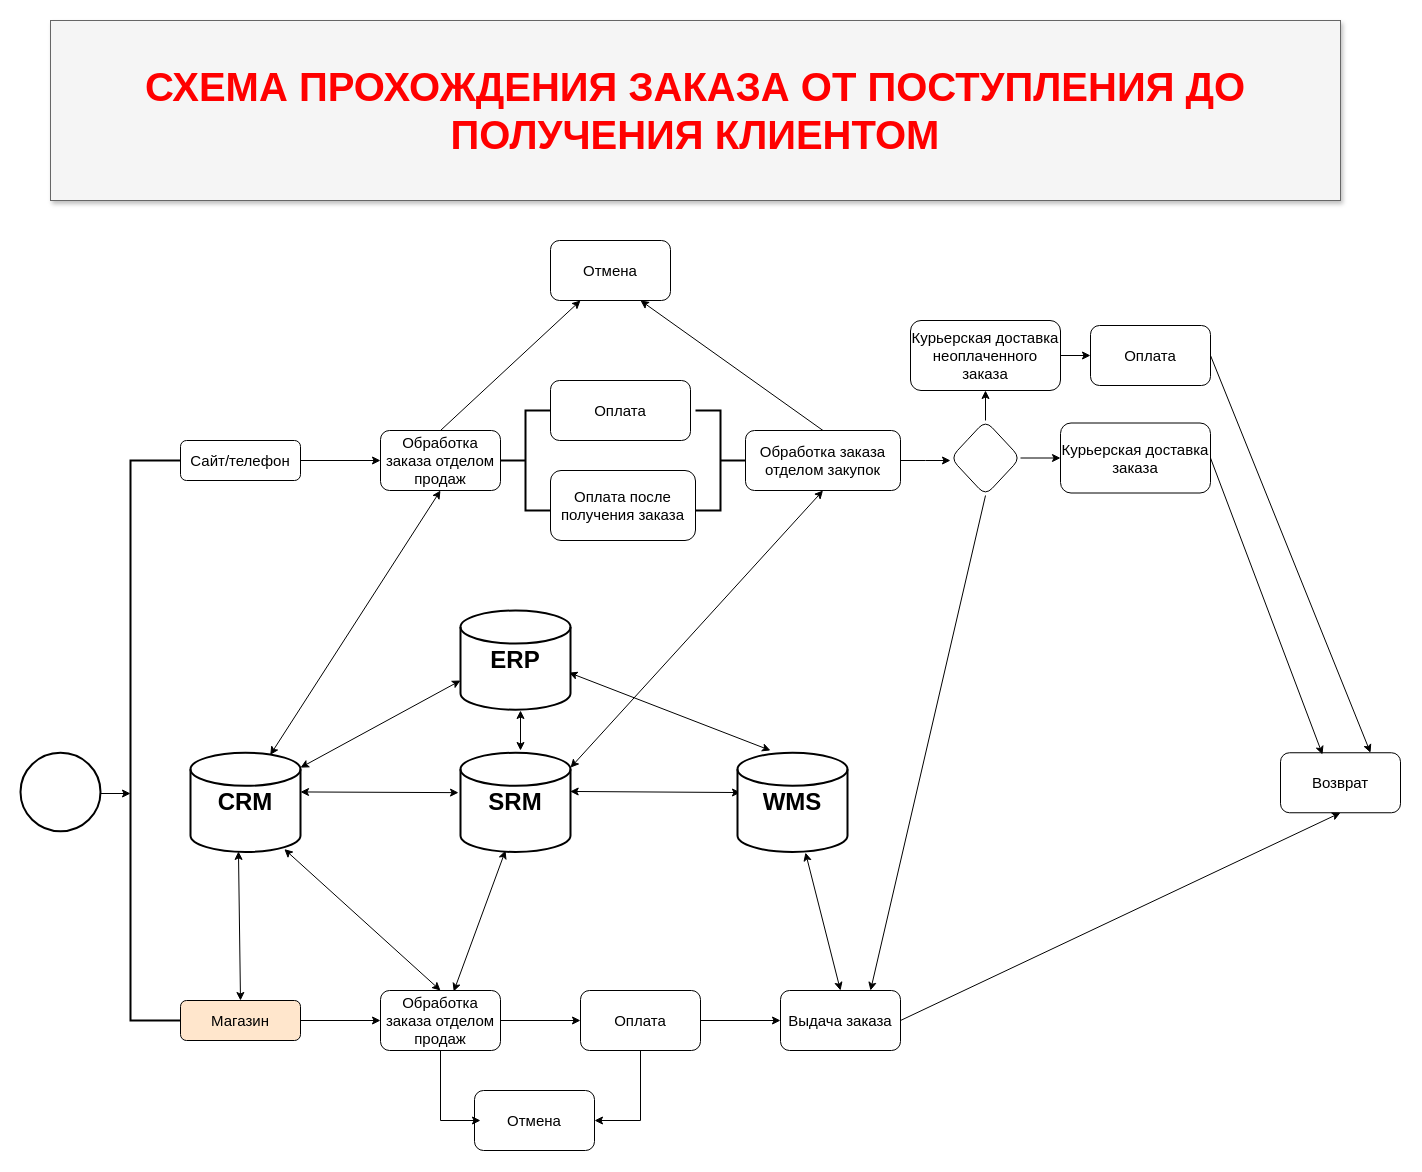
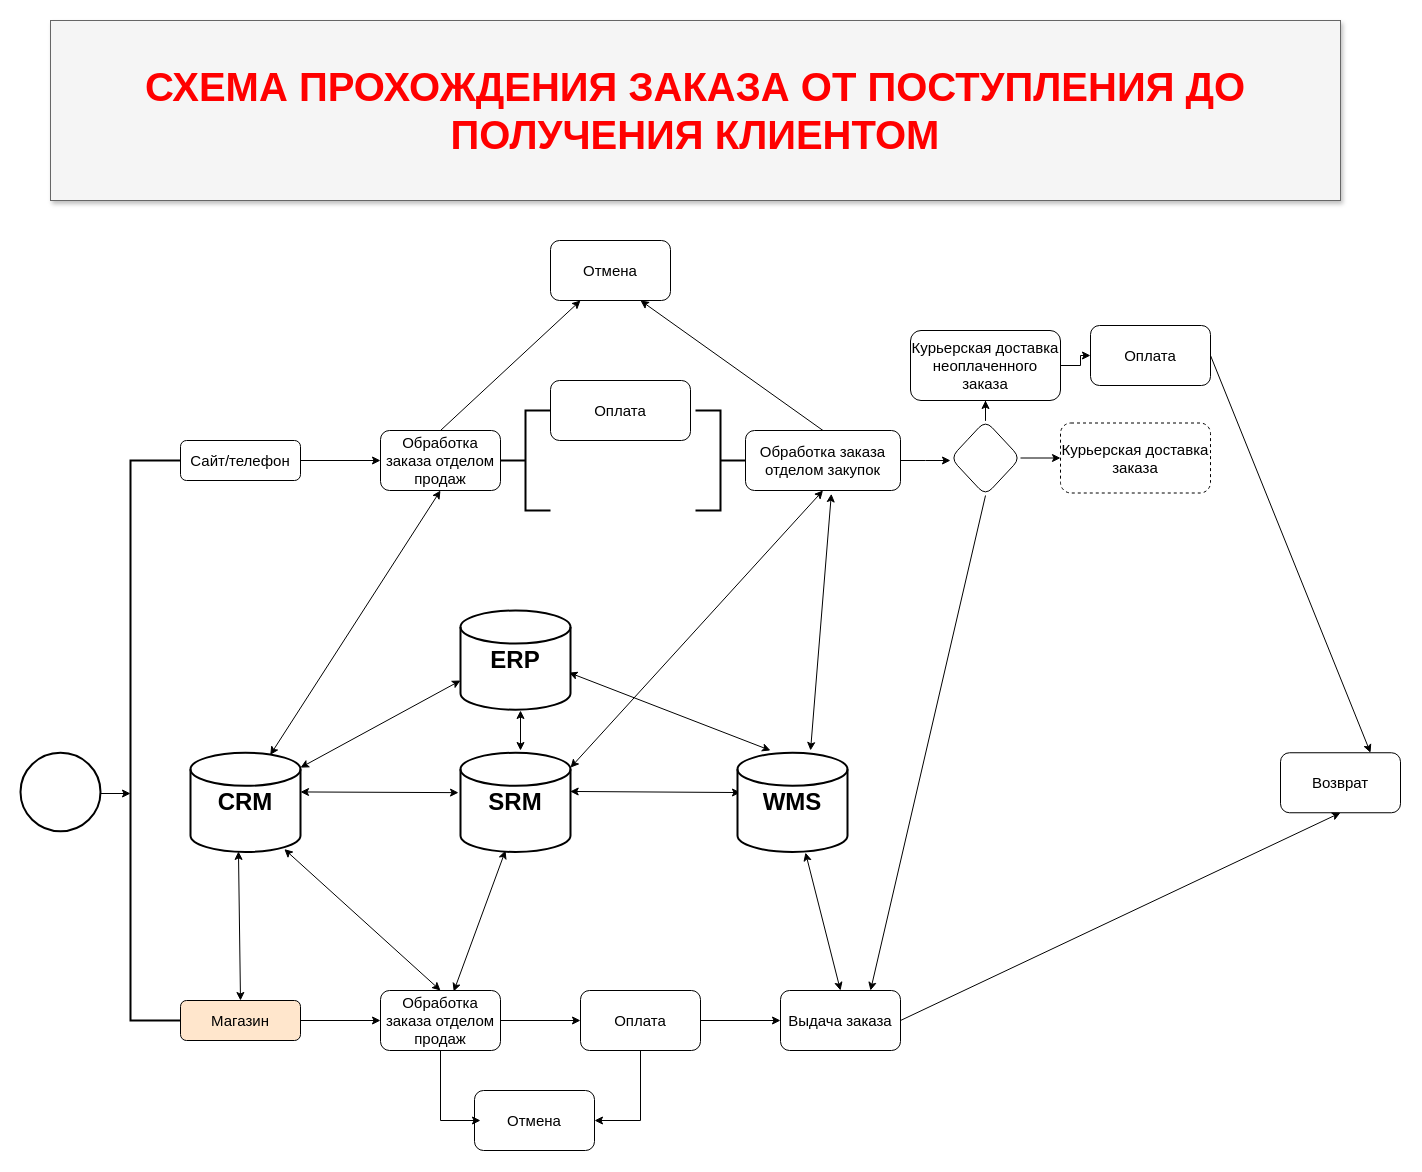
node "Курьерская доставка неоплаченного заказа": moved (986, 356) -> (986, 366)
node "Курьерская доставка заказа": style solid -> dashed
node "Оплата после получения заказа": removed
edge "Курьерская доставка заказа" -> "Возврат": removed
edge "Обработка заказа отделом закупок" -- "WMS": added
